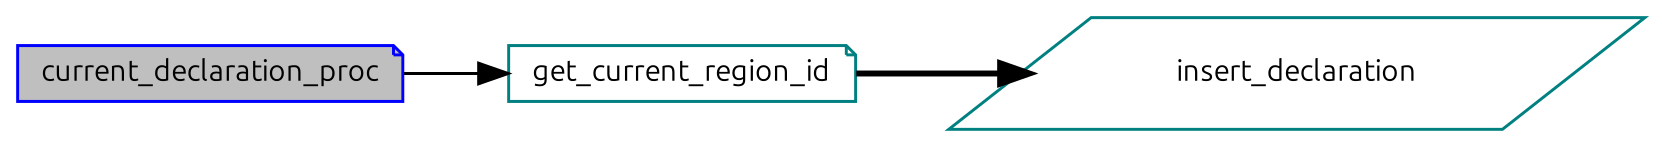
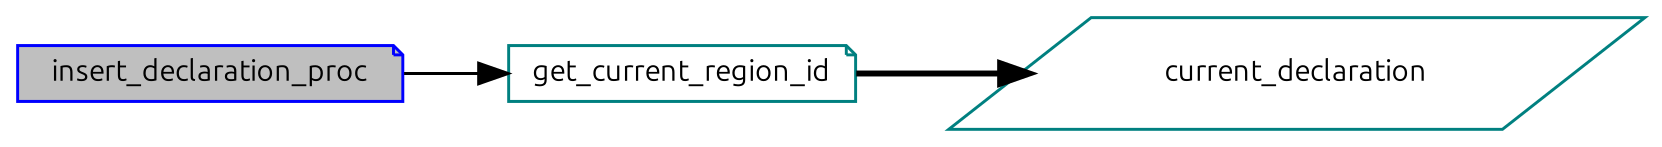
node "current_declaration_proc": label "current_declaration_proc" -> "insert_declaration_proc"
node "insert_declaration": label "insert_declaration" -> "current_declaration"
